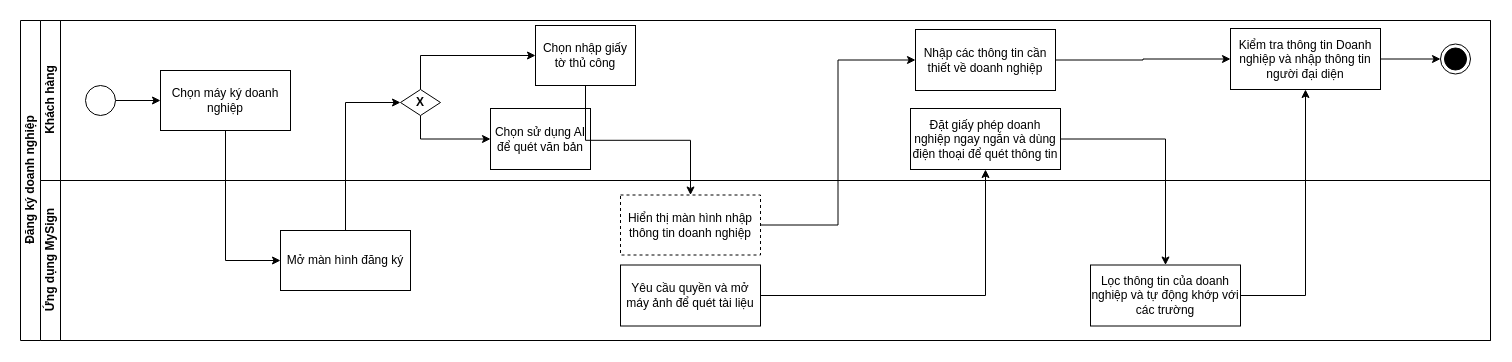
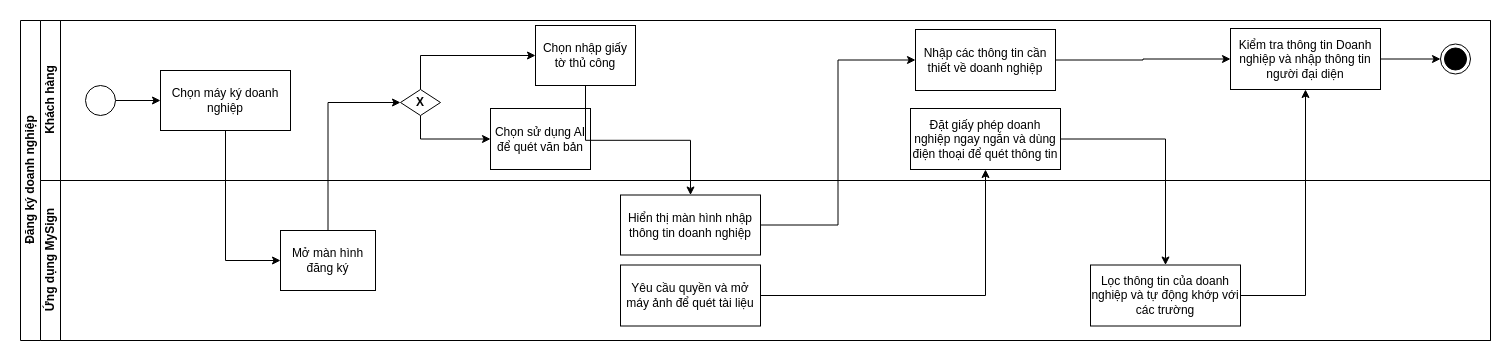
node "Hiển thị màn hình nhập thông tin doanh nghiệp": style dashed -> solid
node "Mở màn hình đăng ký": size 130x60 -> 95x60
